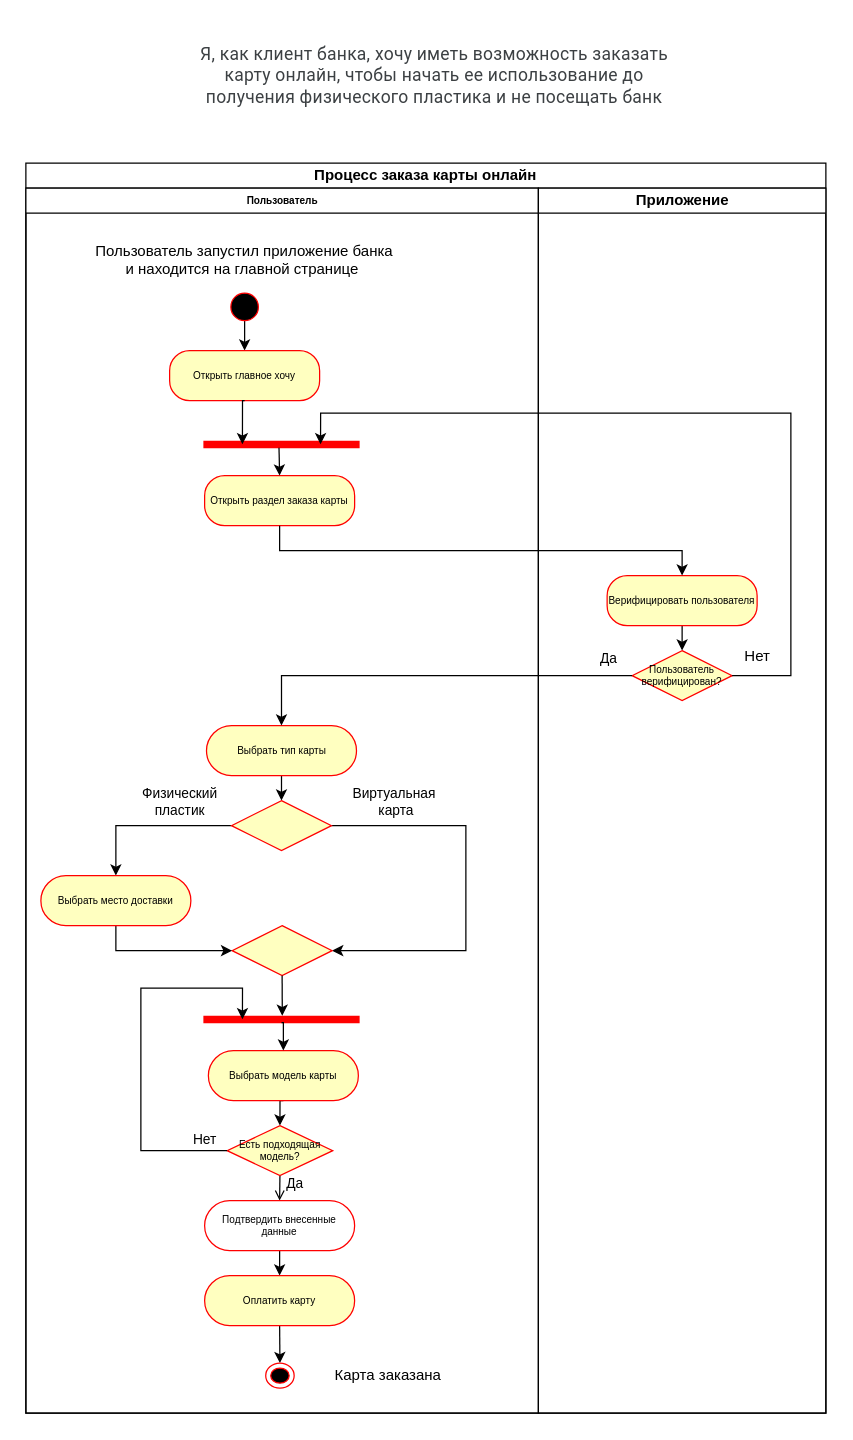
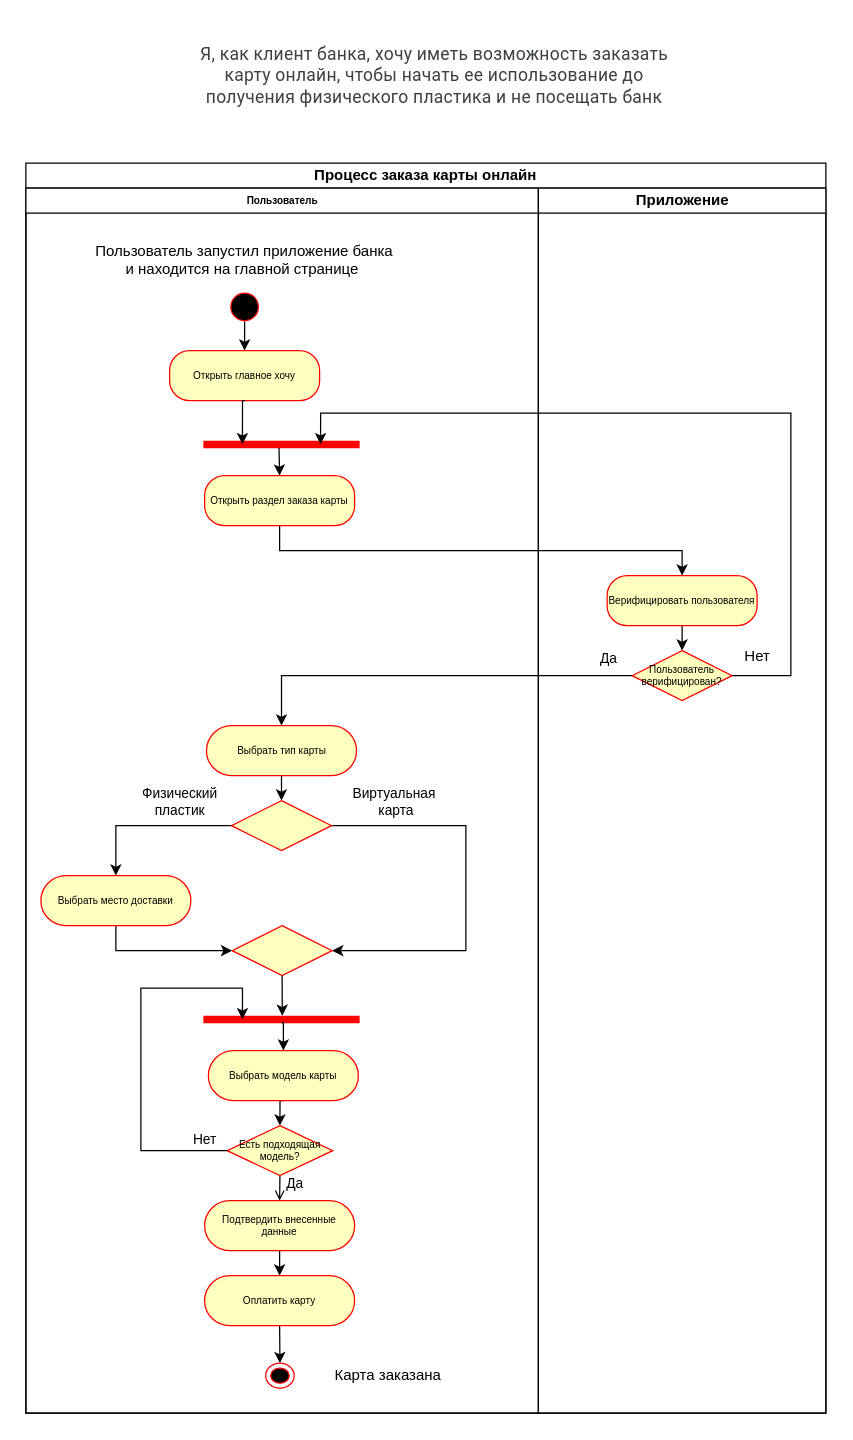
node "Подтвердить внесенные данные": fillcolor #ffffff -> #ffffc0
